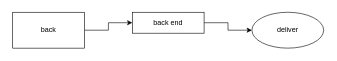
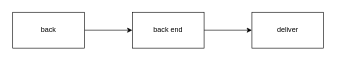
node "back end": size 72x21 -> 72x36
node "deliver": shape ellipse -> rectangle
